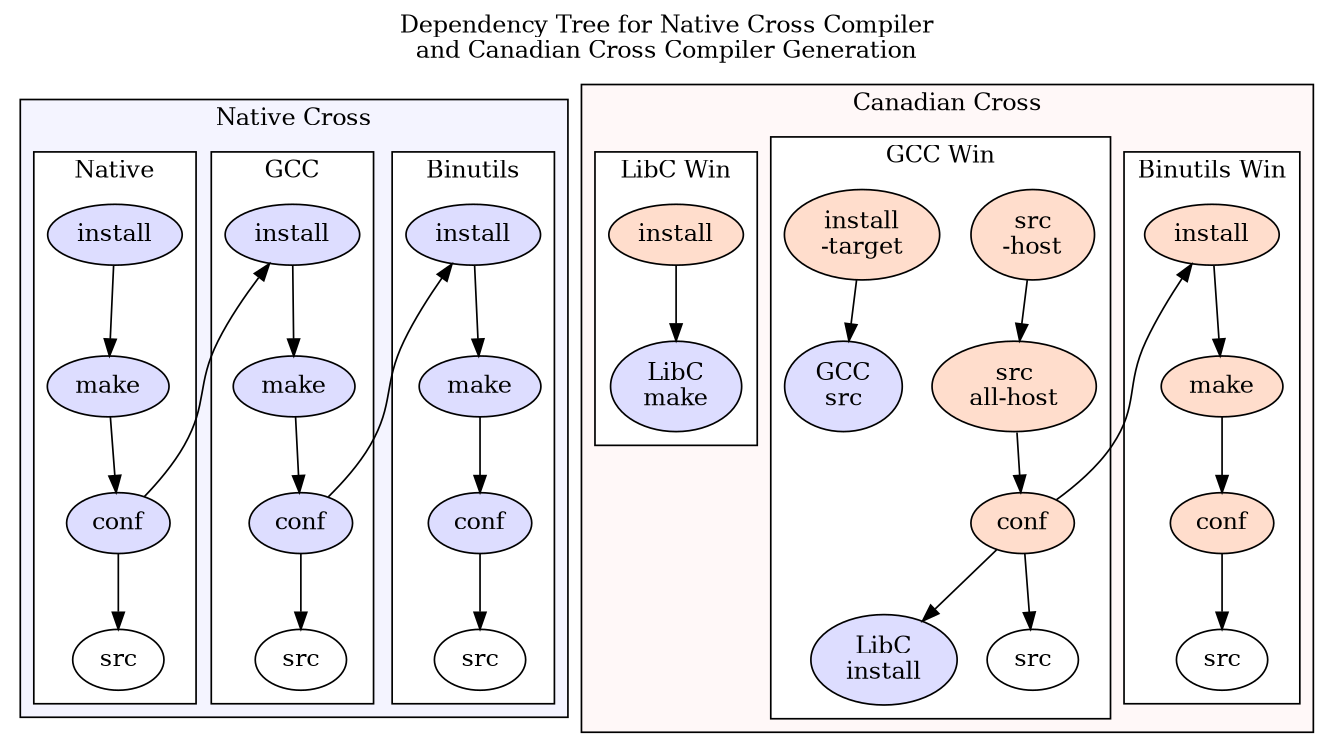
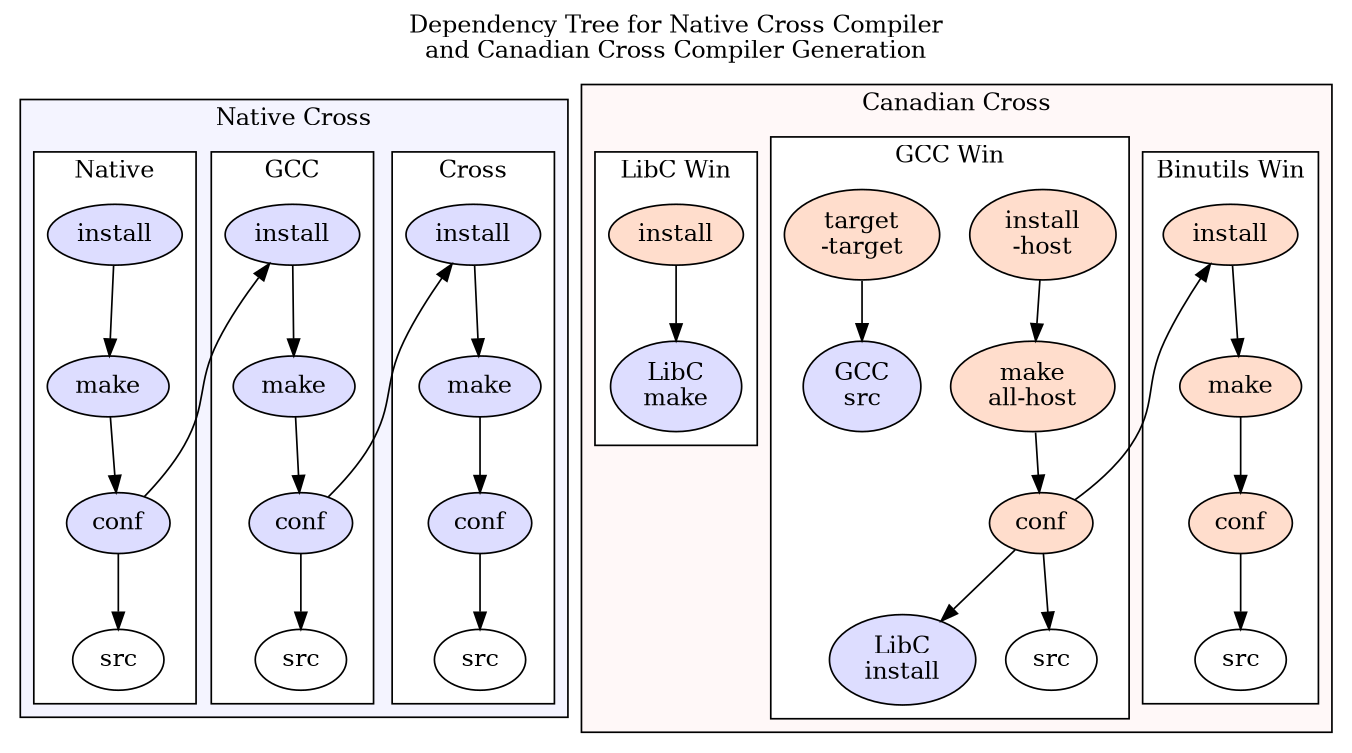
cluster "Binutils": label "Binutils" -> "Cross"
node "install -target": label "install -target" -> "target -target"
node "src -host": label "src -host" -> "install -host"
node "src all-host": label "src all-host" -> "make all-host"
